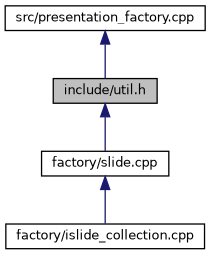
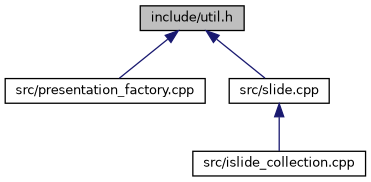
edge "include/util.h" -> "src/presentation_factory.cpp": reversed
node "factory/slide.cpp": label "factory/slide.cpp" -> "src/slide.cpp"
node "factory/islide_collection.cpp": label "factory/islide_collection.cpp" -> "src/islide_collection.cpp"
